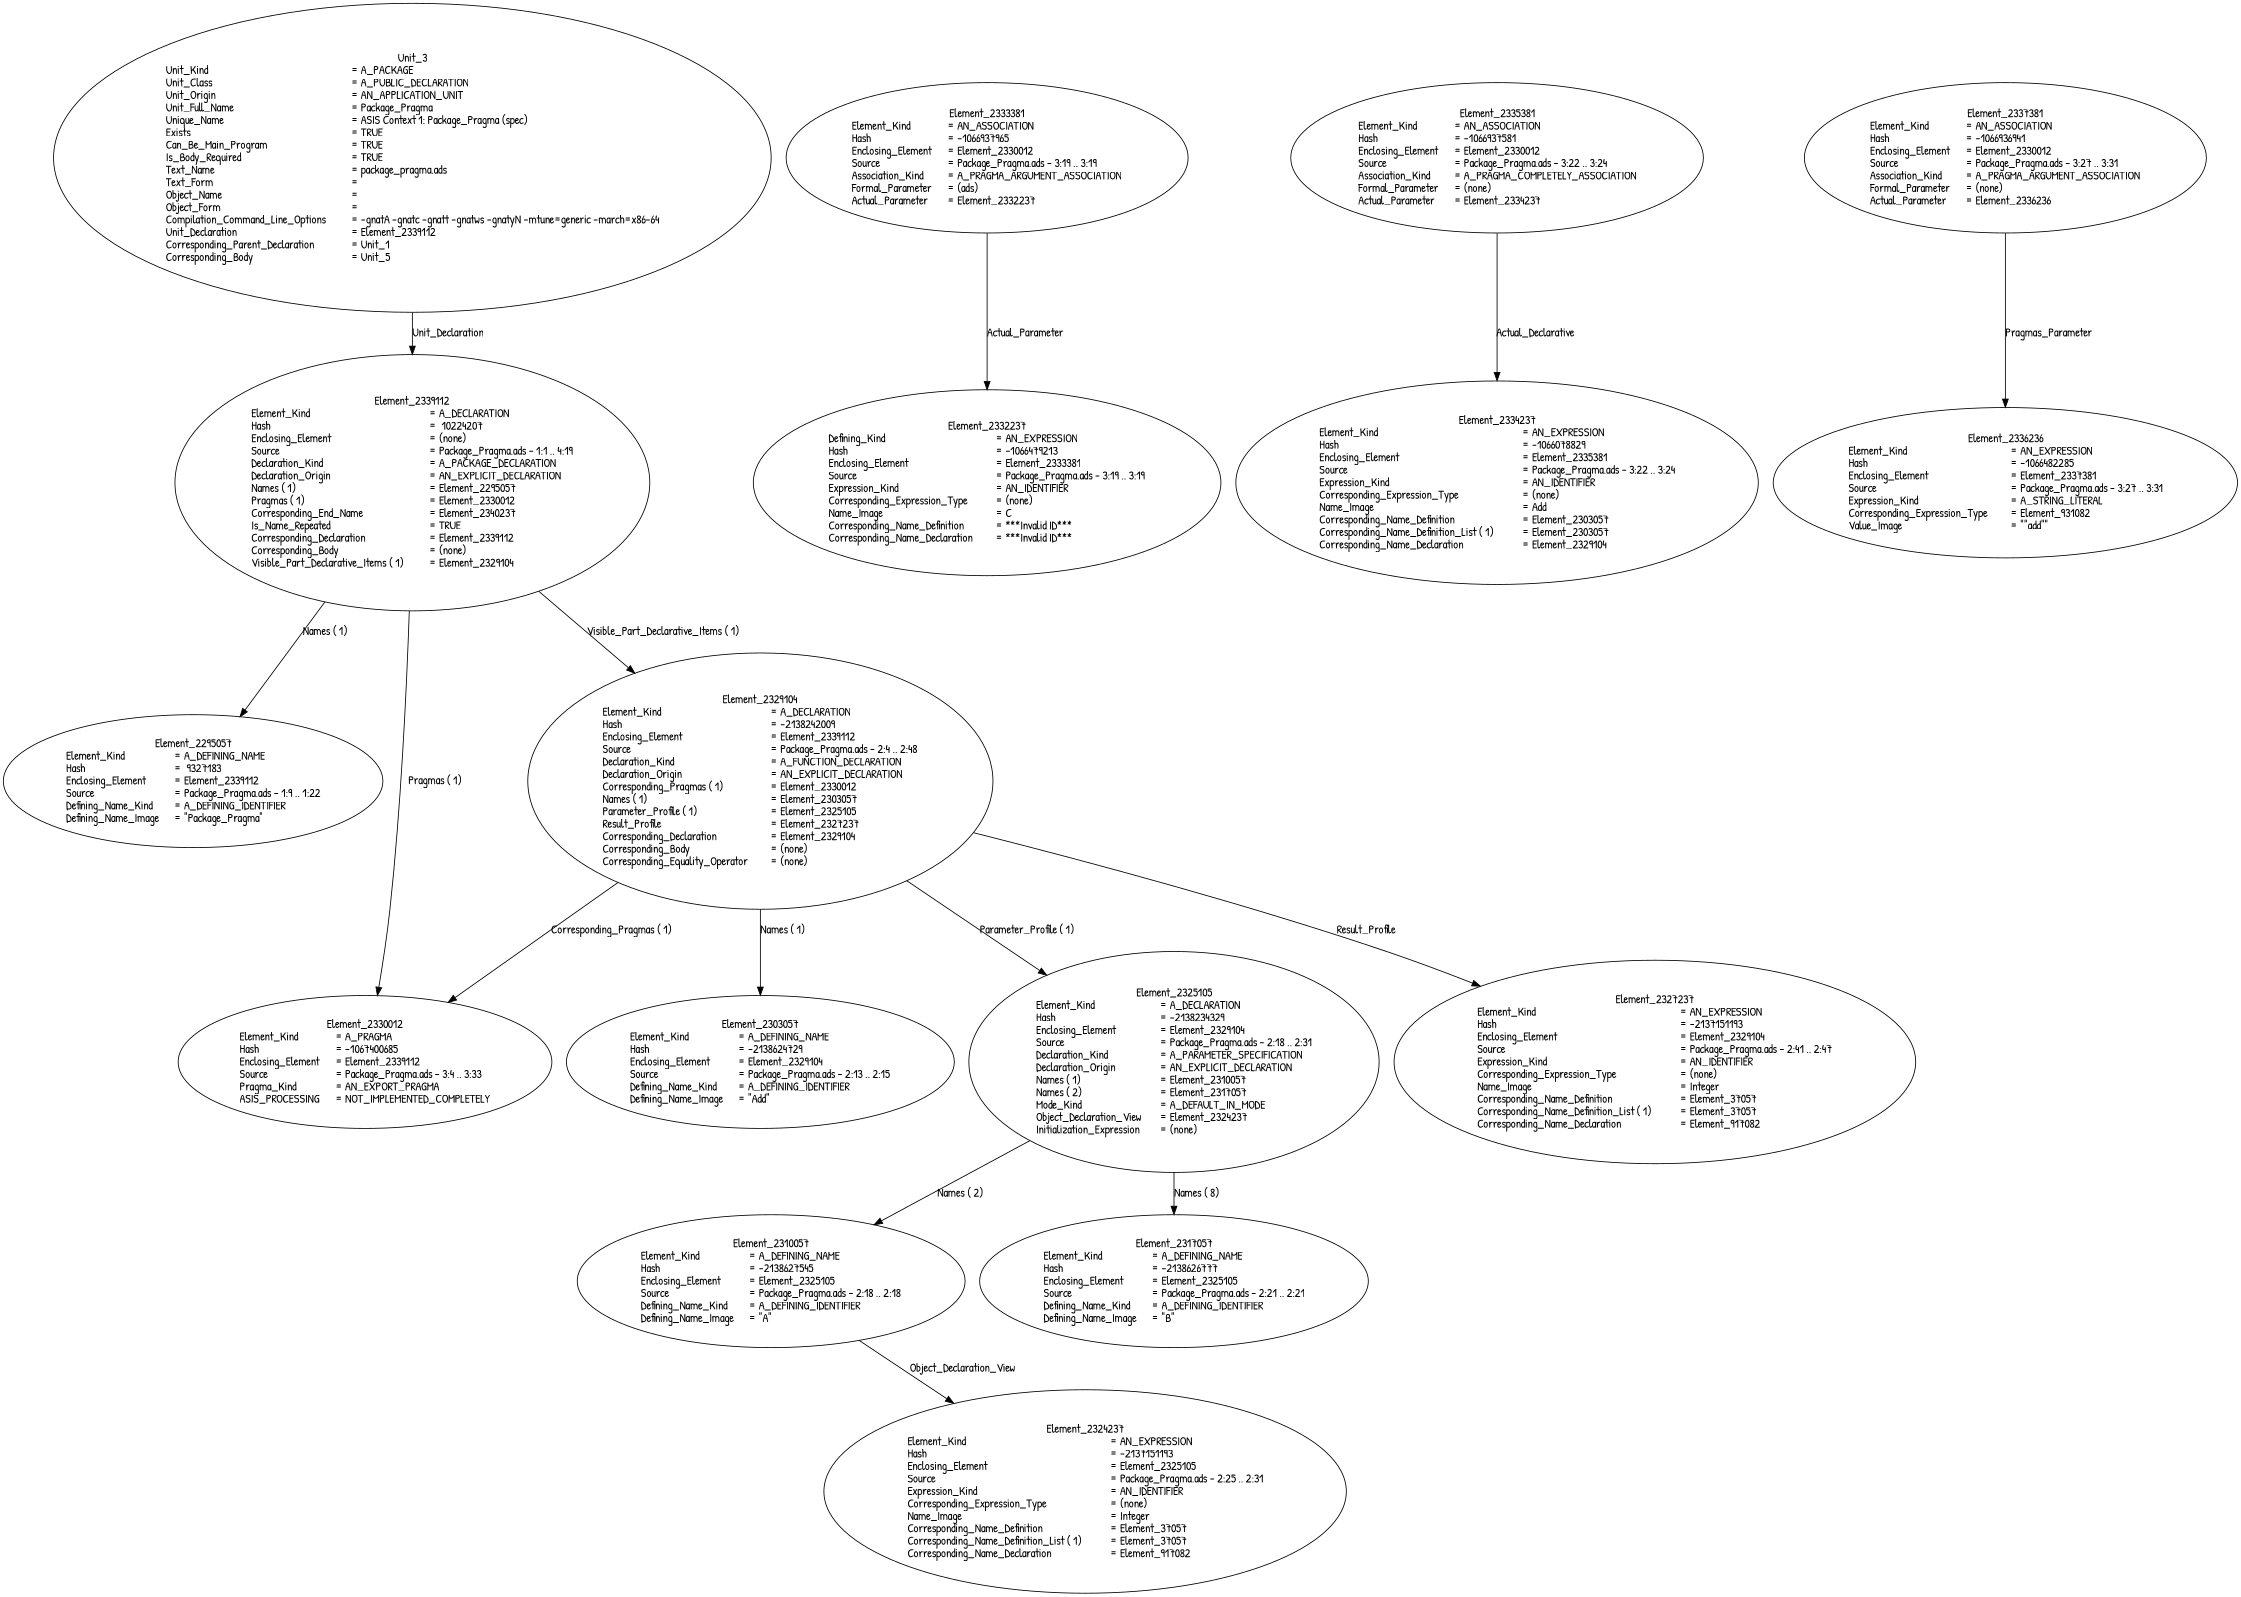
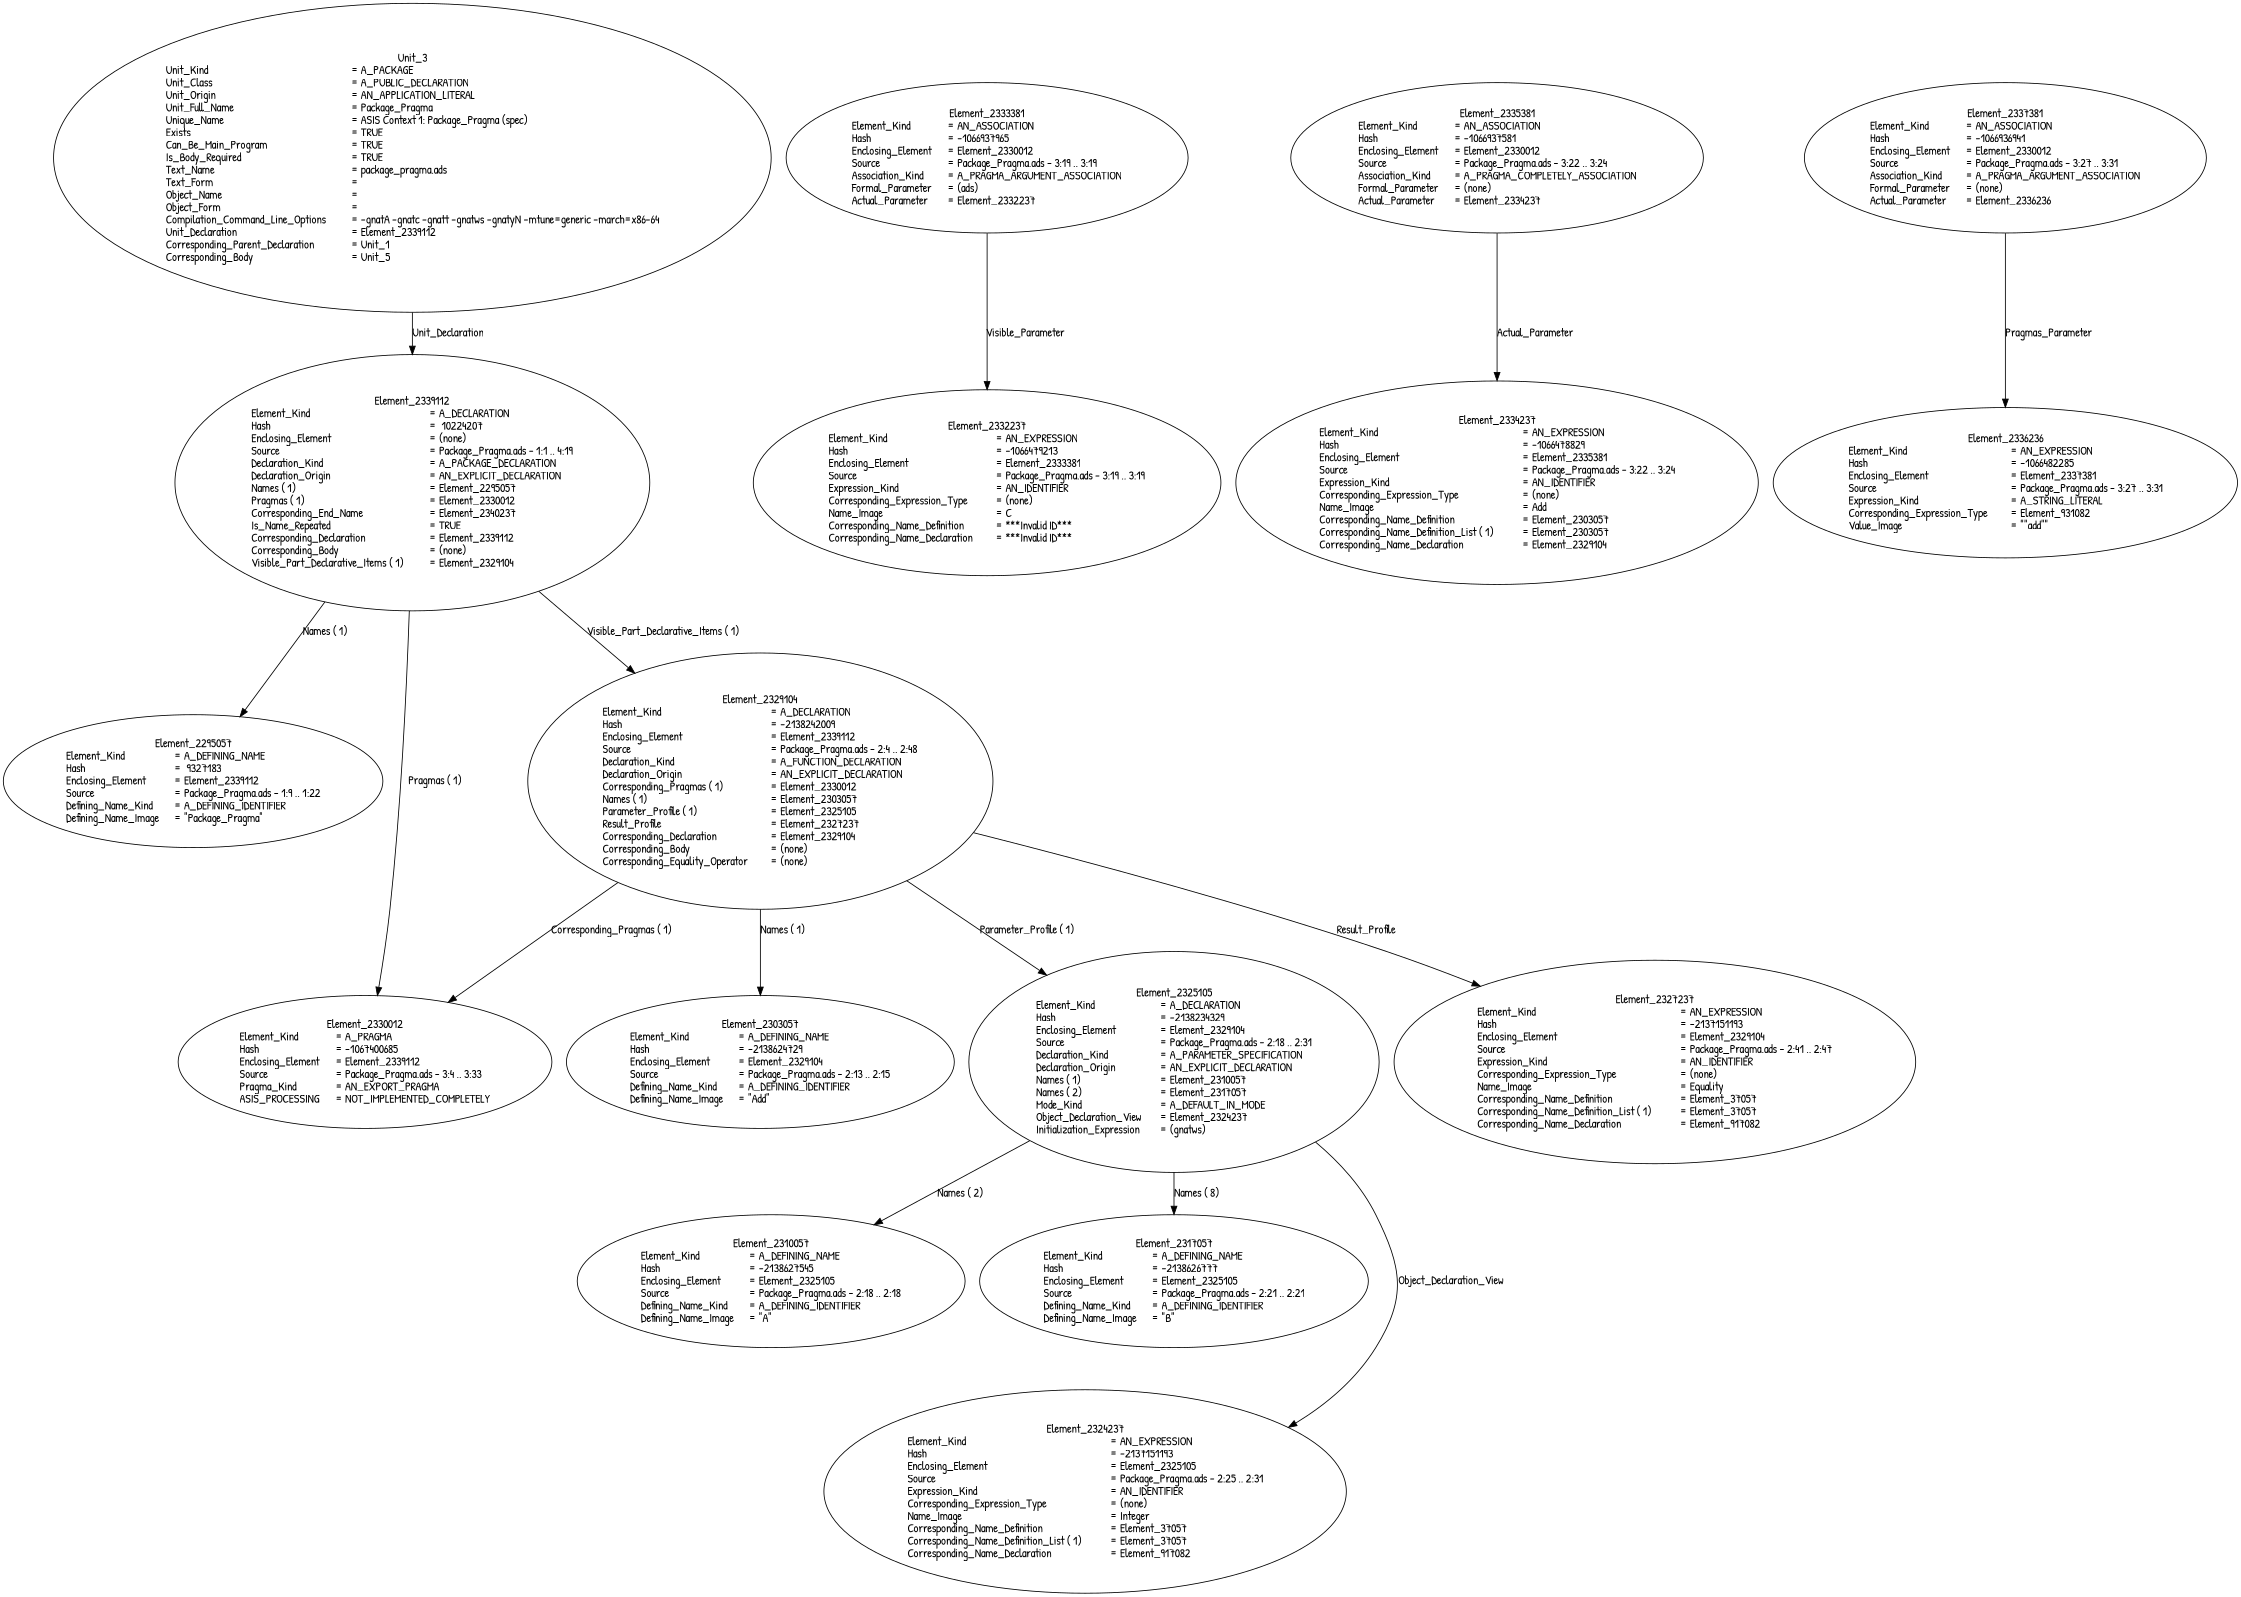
node "Unit_3": text "AN_APPLICATION_UNIT" -> "AN_APPLICATION_LITERAL"
edge "Element_2333381" -> "Element_2332237": label "Actual_Parameter" -> "Visible_Parameter"
edge "Element_2335381" -> "Element_2334237": label "Actual_Declarative" -> "Actual_Parameter"
node "Element_2332237": text "Defining_Kind" -> "Element_Kind"
node "Element_2334237": text "-1066078829" -> "-1066478829"
node "Element_2327237": text "Integer" -> "Equality"
node "Element_2325105": text "(none)" -> "(gnatws)"
edge "Element_2310057" -> "Element_2324237": now "Element_2325105" -> "Element_2324237"
